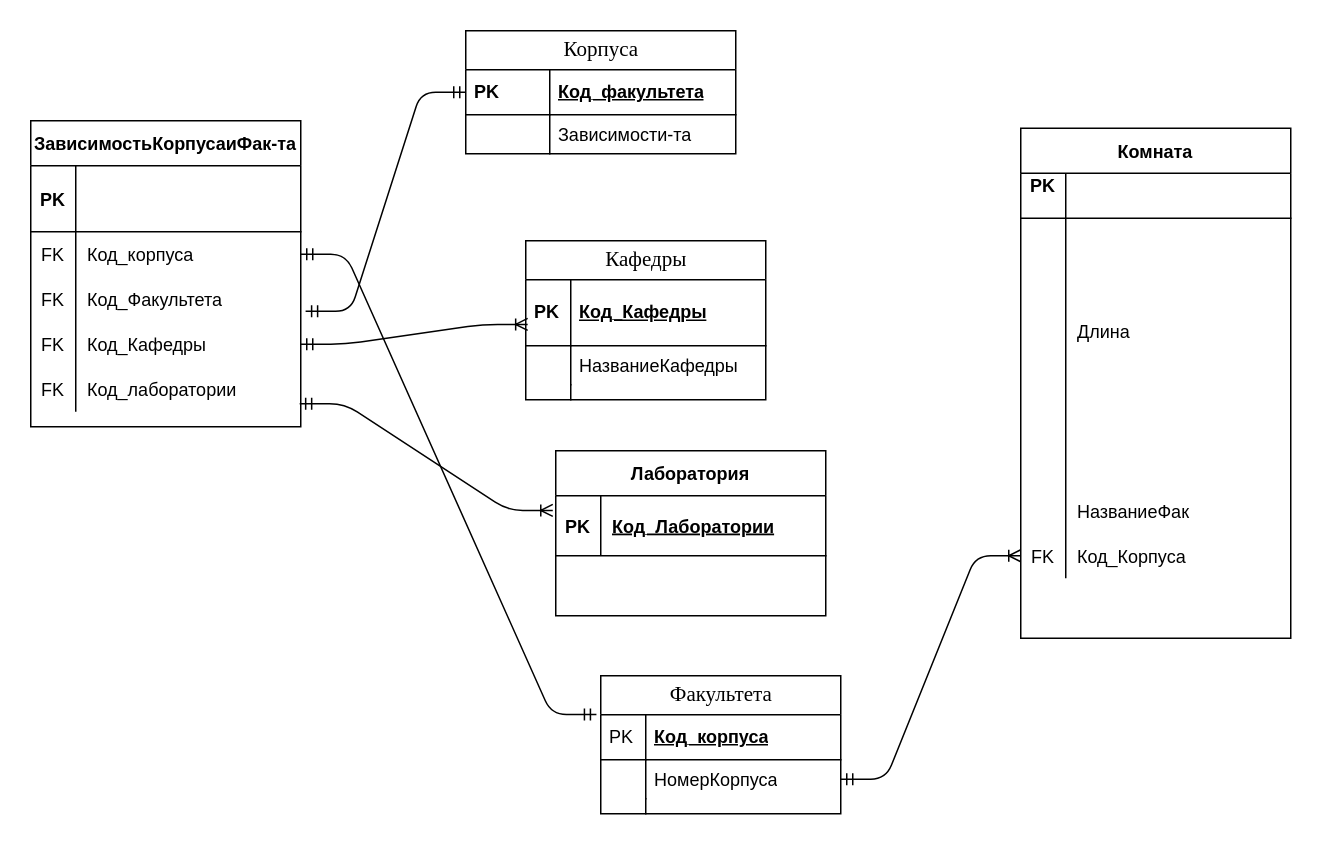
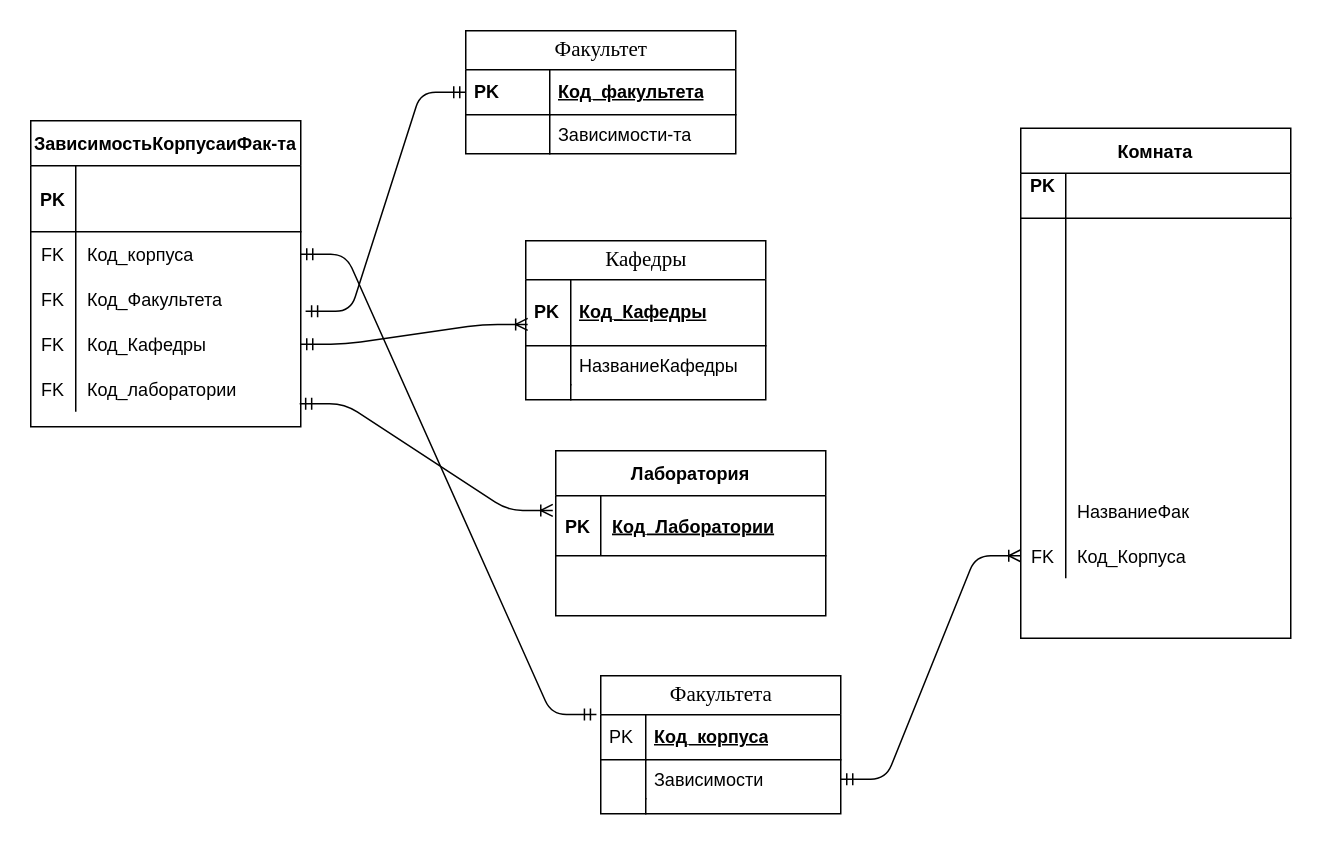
node "Корпуса": label "Корпуса" -> "Факультет"
node "Длина": removed
node "НомерКорпуса": label "НомерКорпуса" -> "Зависимости"
